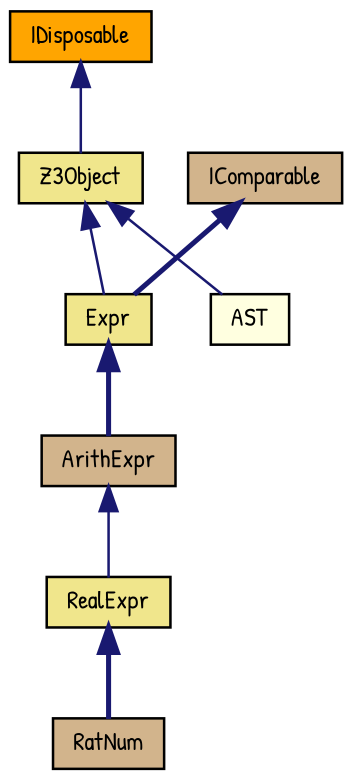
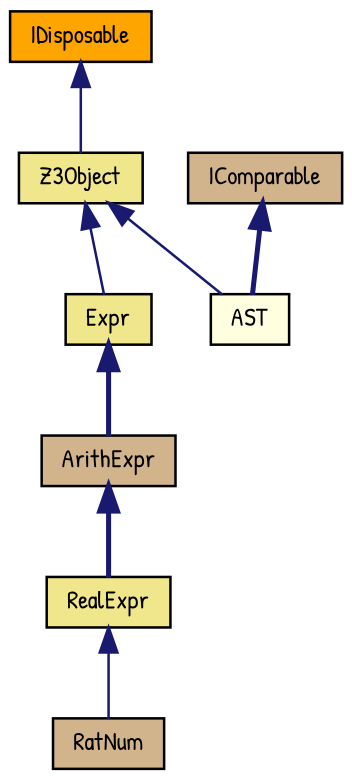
edge "Expr" -> "IComparable": now "AST" -> "IComparable"
edge "RealExpr" -> "ArithExpr": style solid -> bold
edge "RatNum" -> "RealExpr": style bold -> solid
